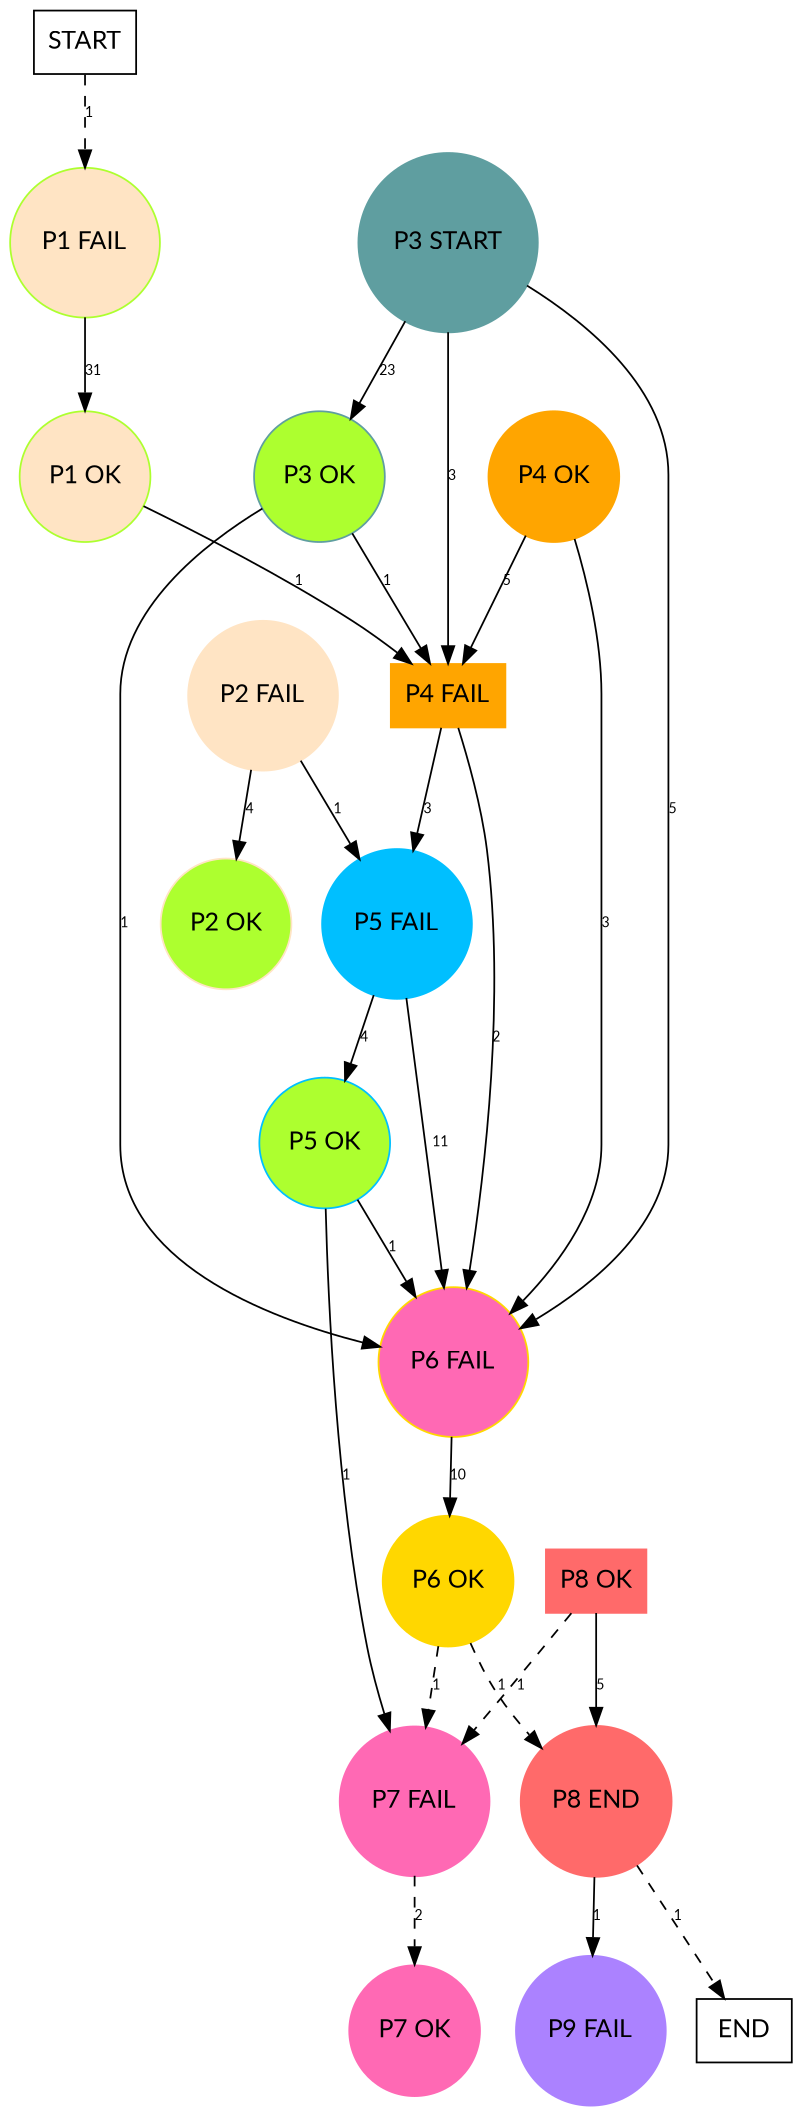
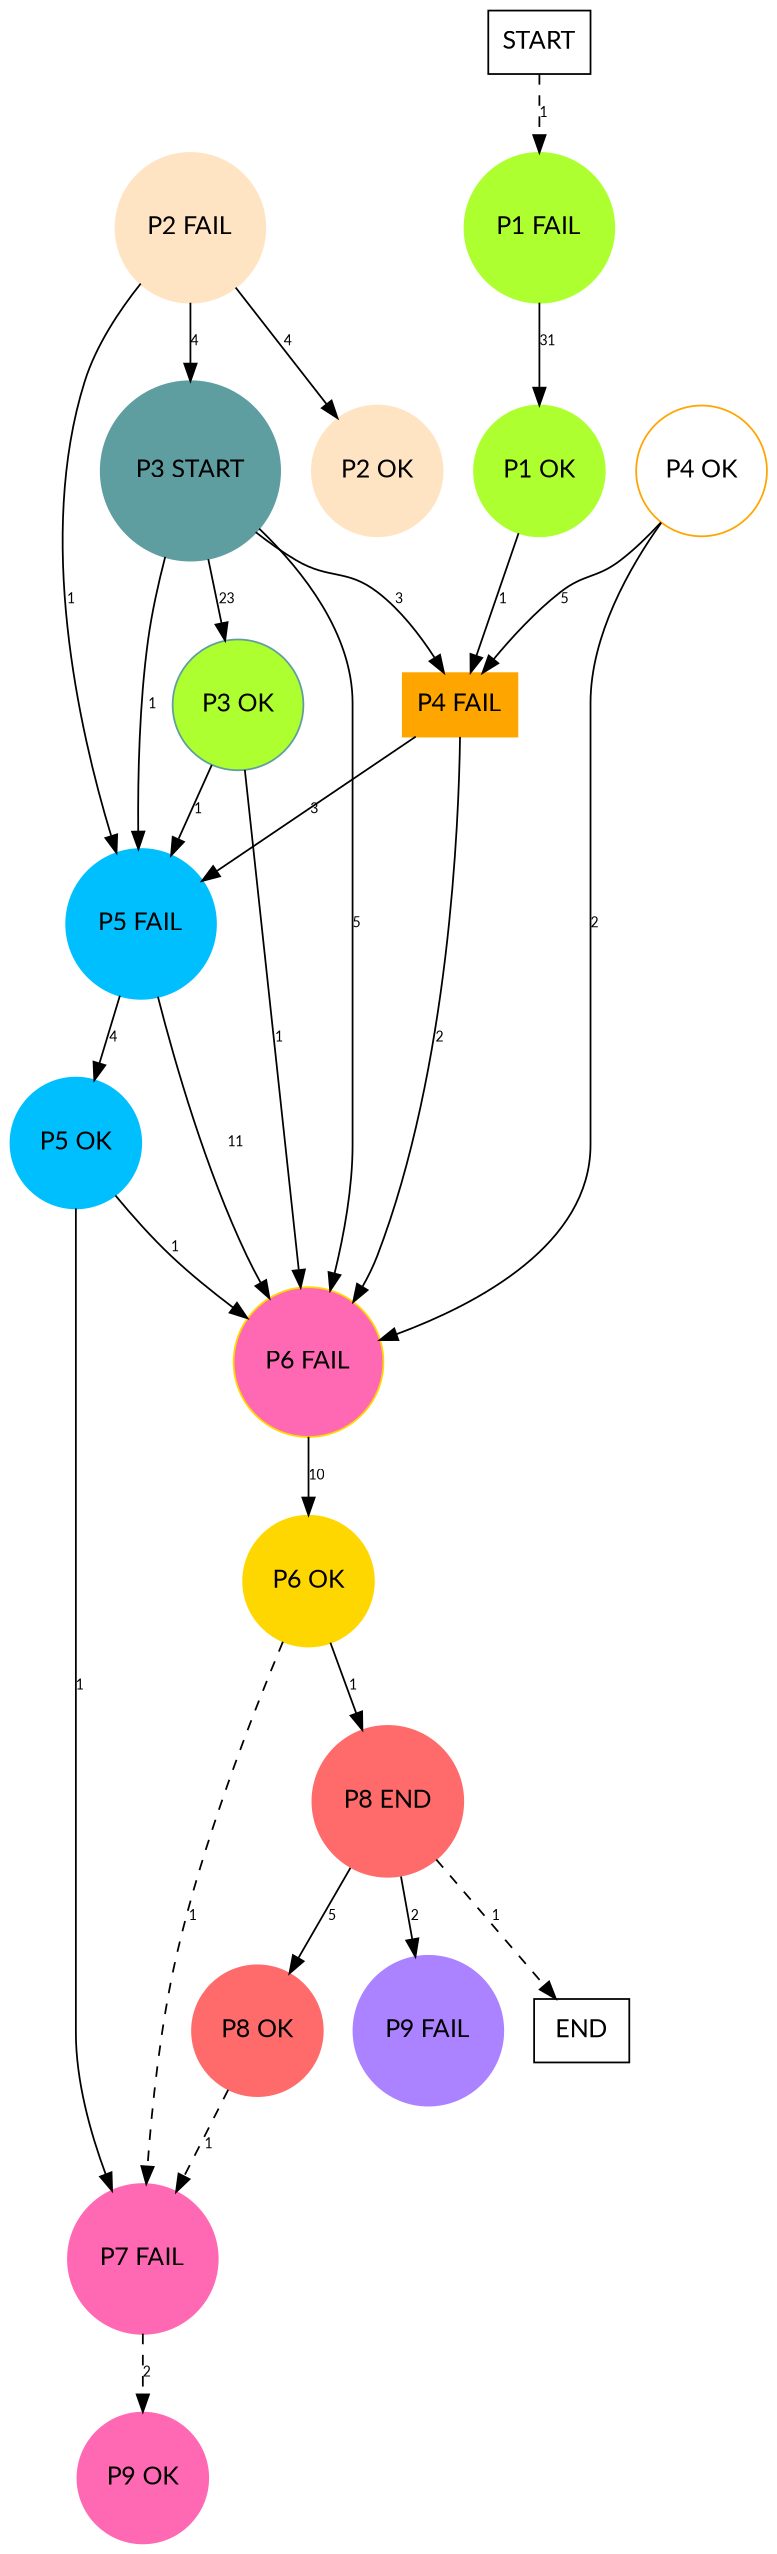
node "P1 FAIL": fillcolor bisque -> greenyellow
edge "P2 FAIL" -> "P3 START": added, label "4"
node "P1 OK": fillcolor bisque -> greenyellow
node "P4 OK": fillcolor orange -> white
edge "P3 OK" -> "P4 FAIL": now "P3 OK" -> "P5 FAIL"
edge "P3 START" -> "P5 FAIL": added, label "1"
node "P2 OK": fillcolor greenyellow -> bisque
edge "P4 OK" -> "P6 FAIL": label "3" -> "2"
node "P5 OK": fillcolor greenyellow -> deepskyblue
node "P8 OK": shape box -> circle
edge "P8 OK" -> "P8 END": reversed
edge "P6 OK" -> "P8 END": style dashed -> solid
edge "P8 END" -> "P9 FAIL": label "1" -> "2"
node "P7 OK": label "P7 OK" -> "P9 OK"
